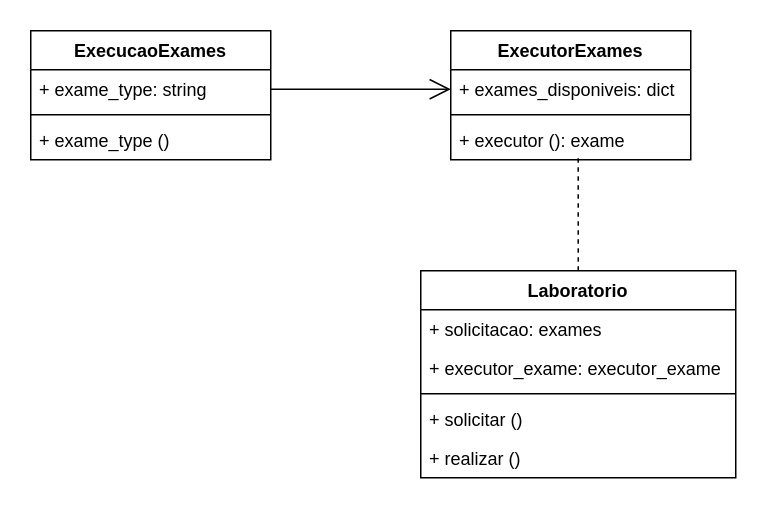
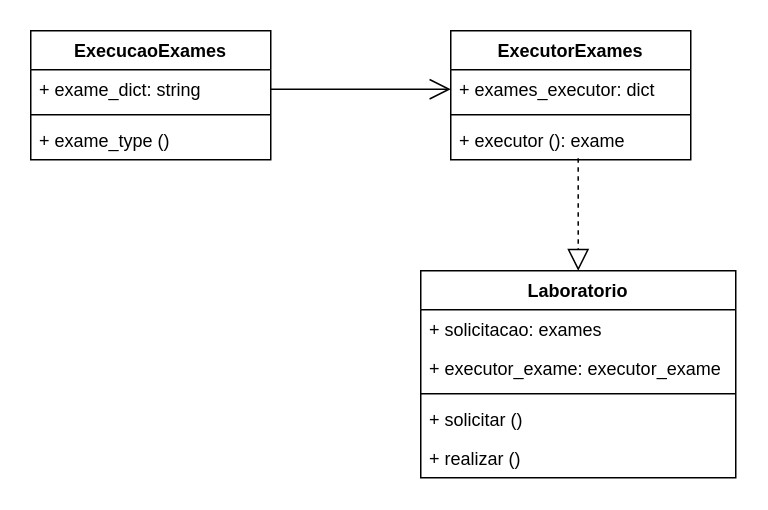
node "+ exame_type: string": label "+ exame_type: string" -> "+ exame_dict: string"
node "+ exames_disponiveis: dict": label "+ exames_disponiveis: dict" -> "+ exames_executor: dict"
edge "+ executor (): exame" -- "Laboratorio": arrowhead none -> block
